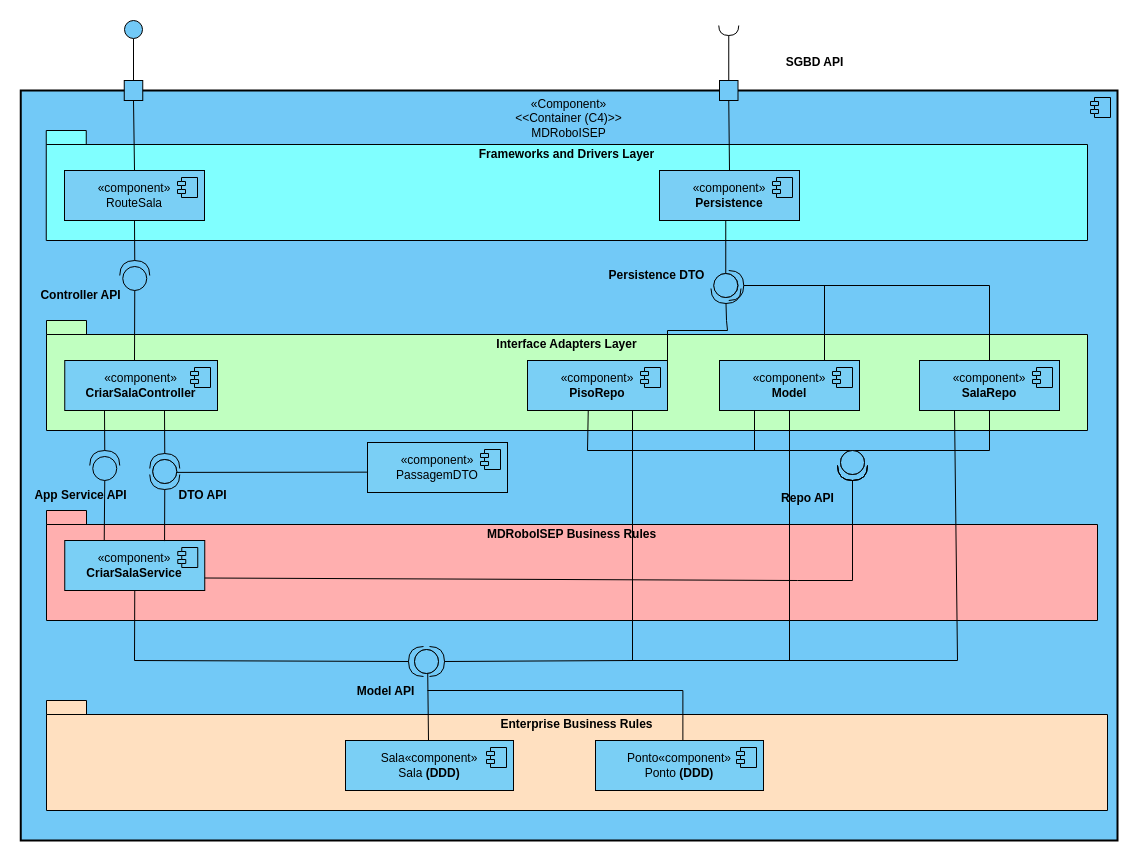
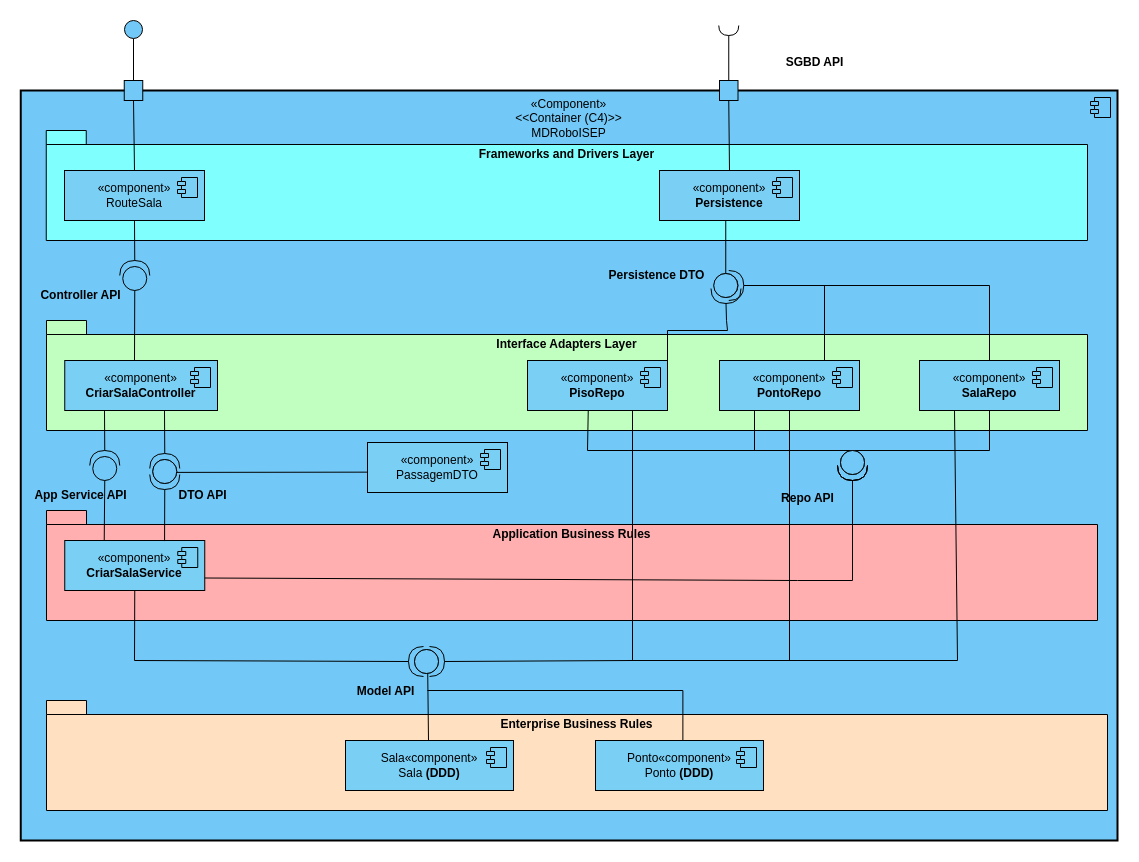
node "«component» Model": label "«component» Model" -> "«component» PontoRepo"
node "MDRoboISEP Business Rules": label "MDRoboISEP Business Rules" -> "Application Business Rules"
